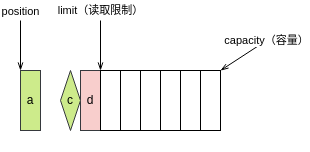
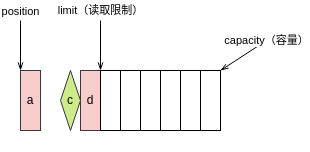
node "a": fillcolor #cdeb8b -> #f8cecc
